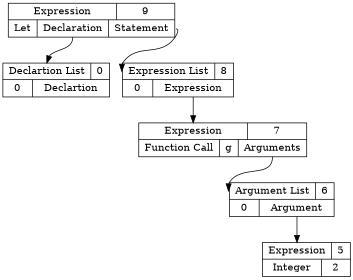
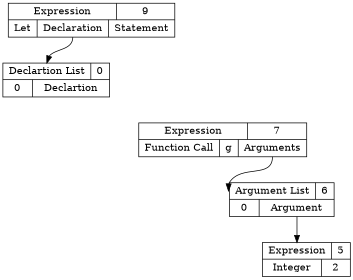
node "Expression List": removed
